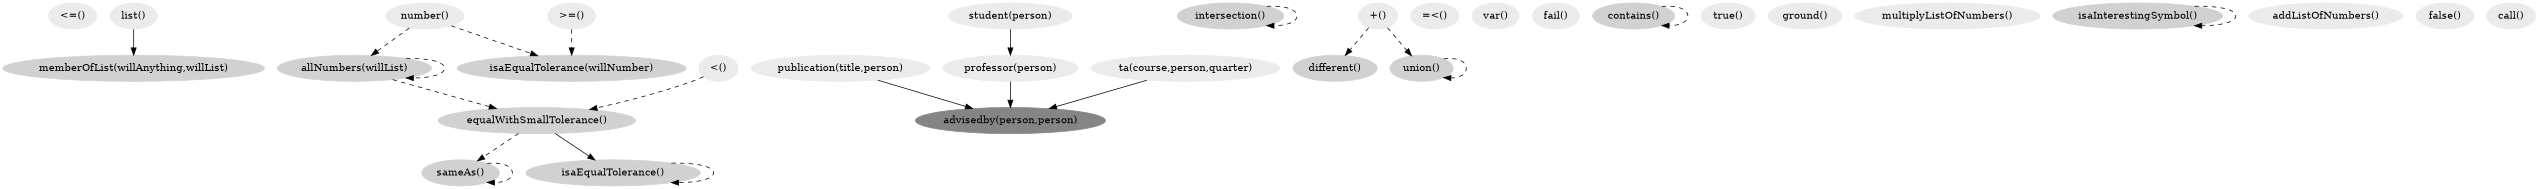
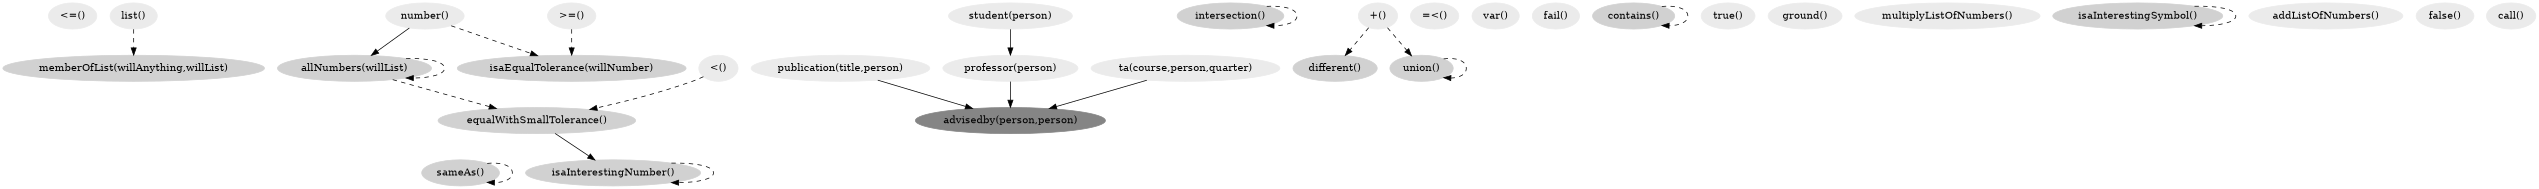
edge "list()" -> "memberOfList(willAnything,willList)": style solid -> dashed
edge "number()" -> "allNumbers(willList)": style dashed -> solid
edge "equalWithSmallTolerance()" -> "sameAs()": removed
node "isaEqualTolerance()": label "isaEqualTolerance()" -> "isaInterestingNumber()"
